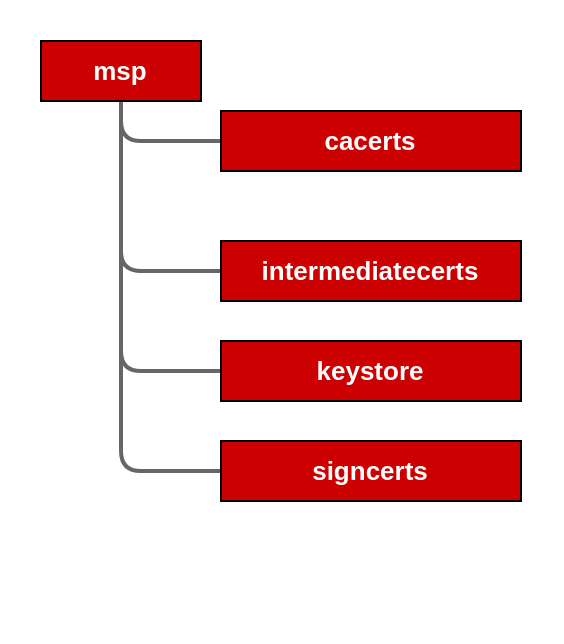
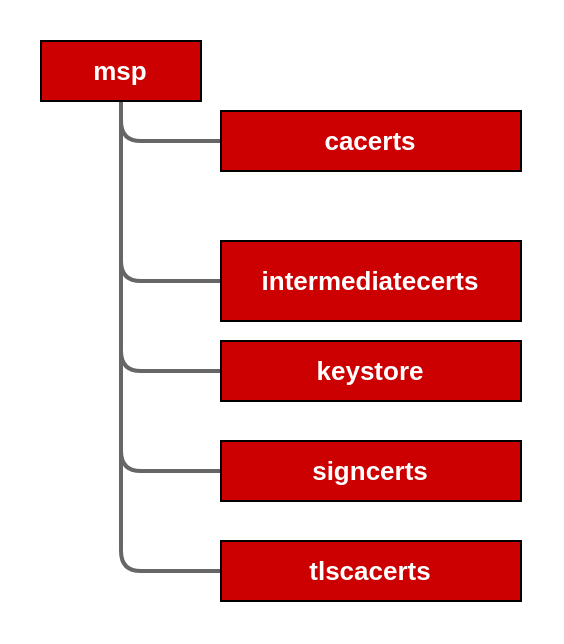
node "intermediatecerts": size 300x60 -> 300x80
edge "msp" -- "tlscacerts": added
node "tlscacerts": added
